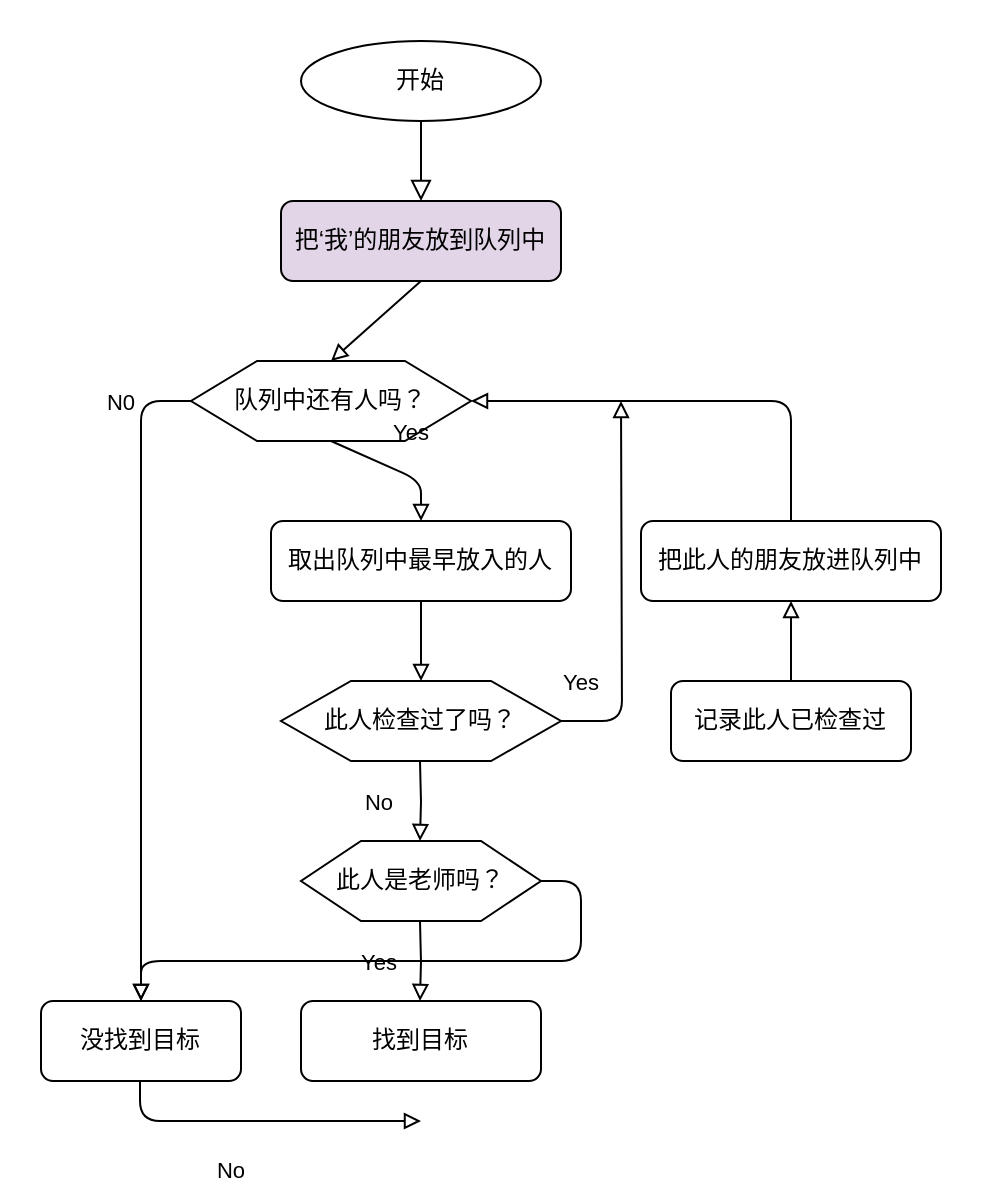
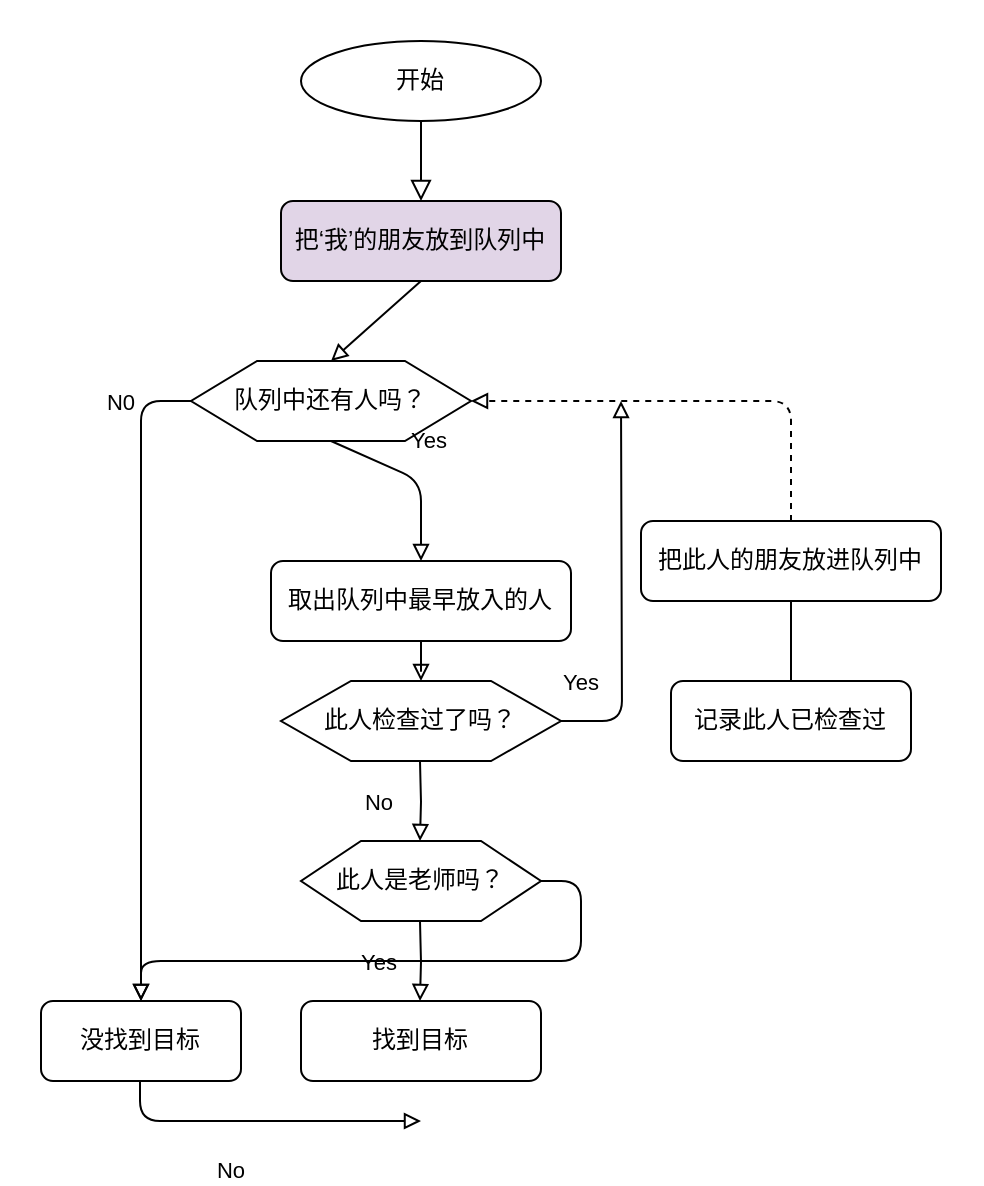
edge "把此人的朋友放进队列中" -> "队列中还有人吗？": style solid -> dashed
node "取出队列中最早放入的人": moved (421, 561) -> (421, 601)
edge "记录此人已检查过" -> "把此人的朋友放进队列中": arrowhead block -> none
